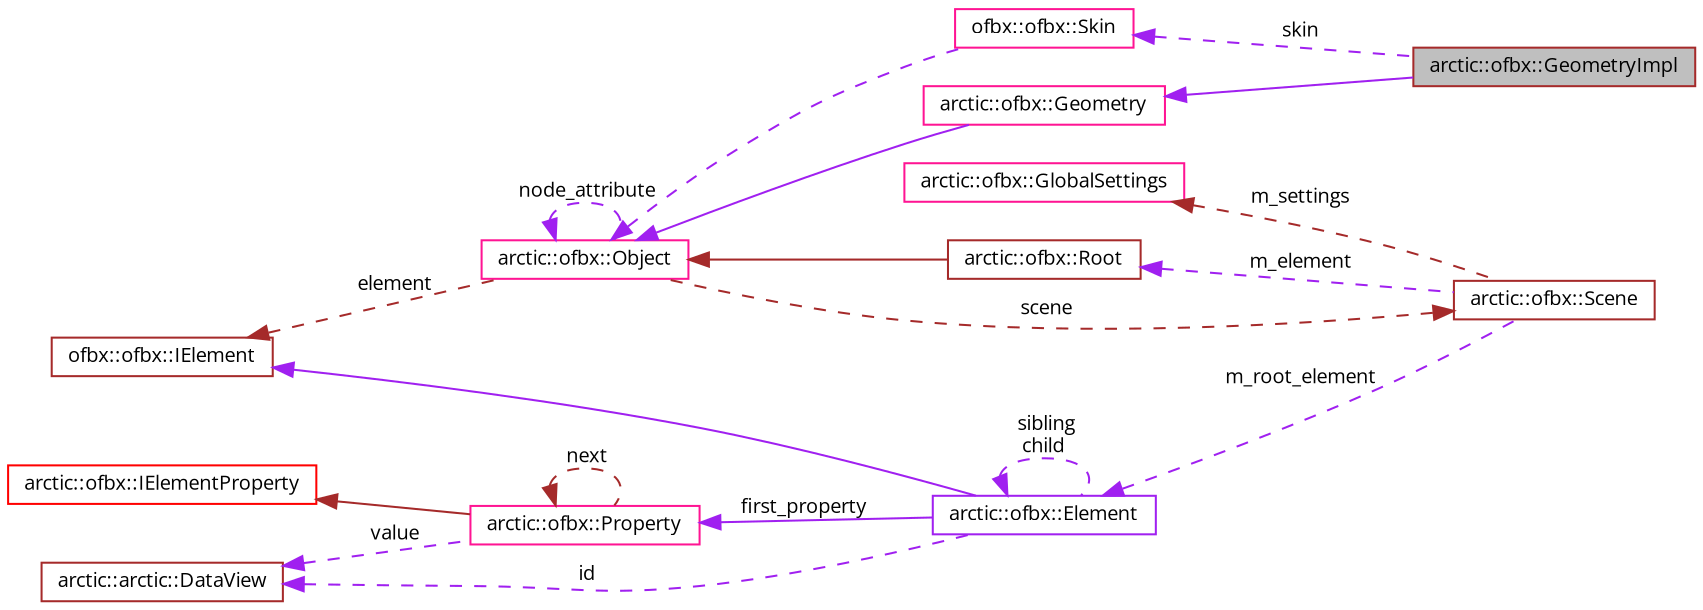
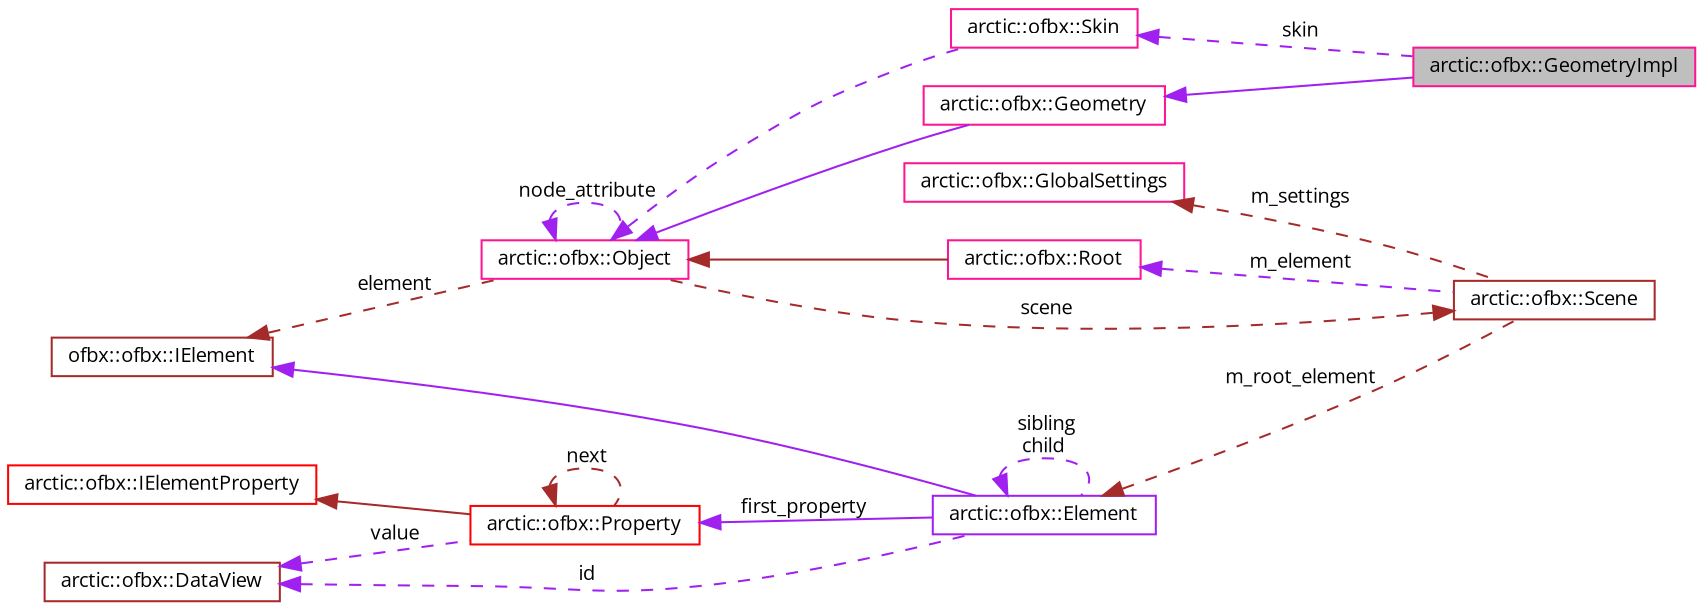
node "ofbx::ofbx::Skin": label "ofbx::ofbx::Skin" -> "arctic::ofbx::Skin"
node "arctic::ofbx::GeometryImpl": color brown -> deeppink
node "arctic::ofbx::Root": color brown -> deeppink
edge "arctic::ofbx::Scene" -> "arctic::ofbx::Element": color purple -> brown
node "arctic::ofbx::Property": color deeppink -> red
node "arctic::arctic::DataView": label "arctic::arctic::DataView" -> "arctic::ofbx::DataView"
